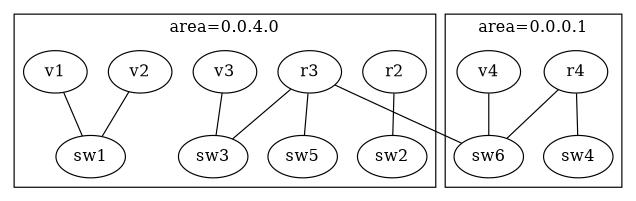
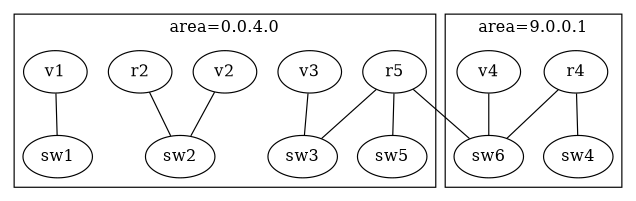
cluster "area=0.0.0.1": label "area=0.0.0.1" -> "area=9.0.0.1"
node "r3": label "r3" -> "r5"
edge "v2" -- "sw1": now "v2" -- "sw2"
